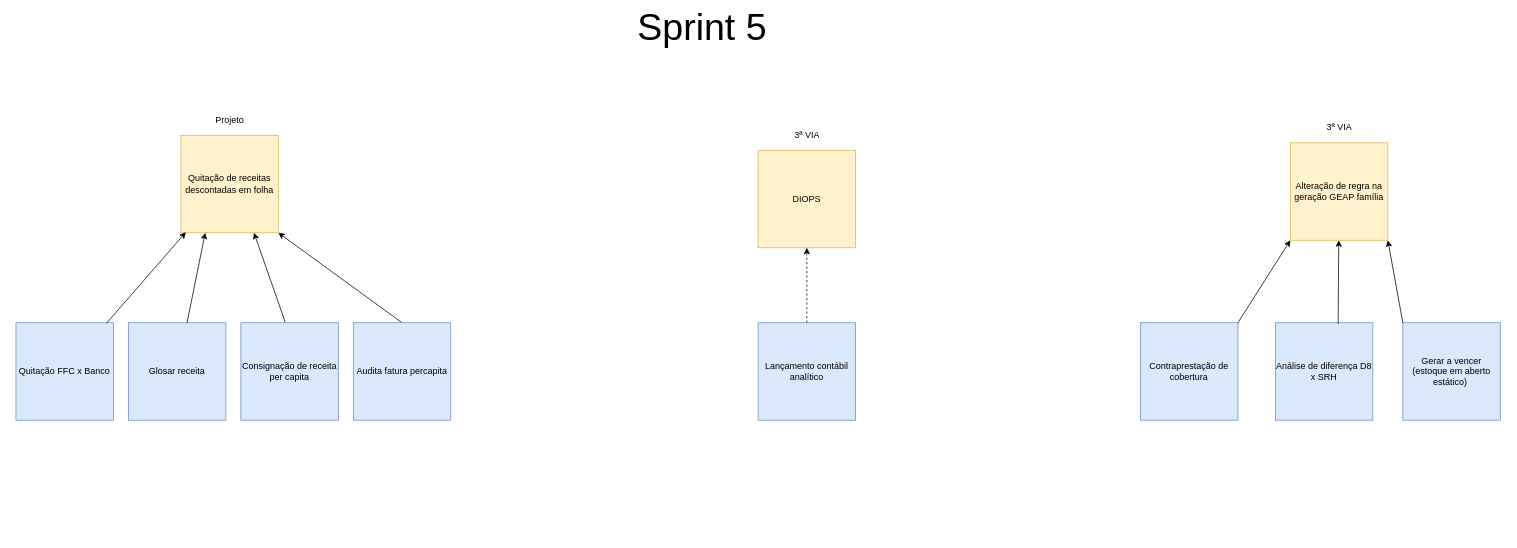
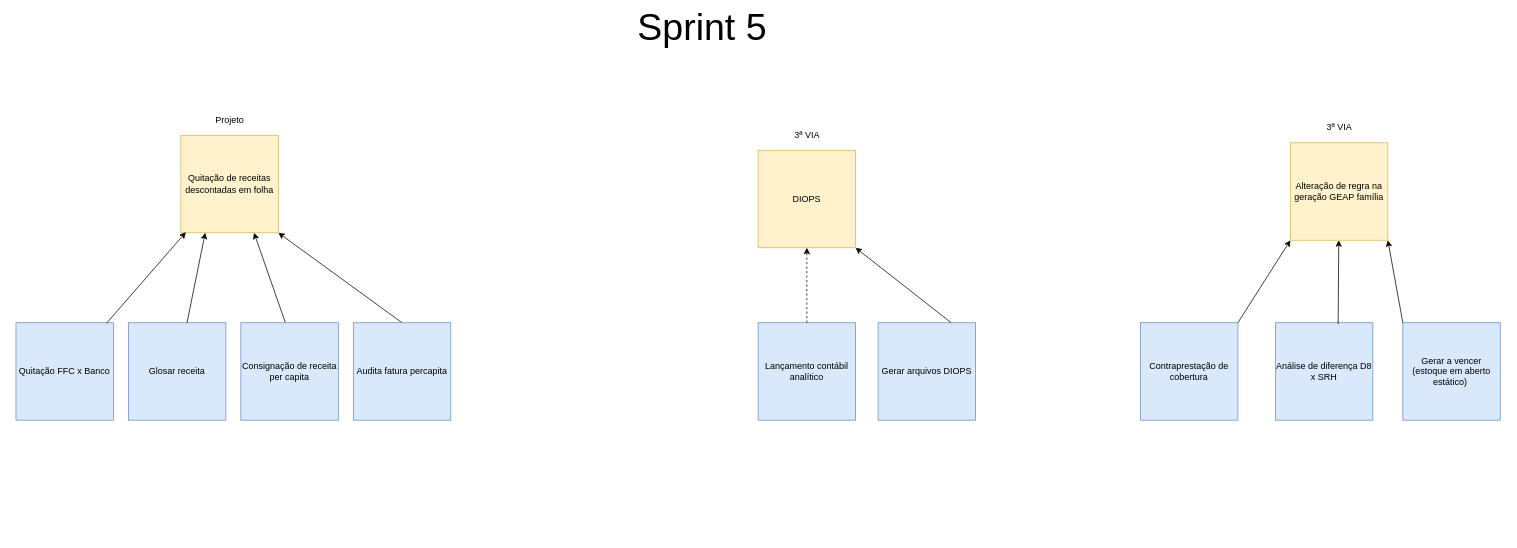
edge "Gerar arquivos DIOPS" -> "DIOPS": added
node "Gerar arquivos DIOPS": added
